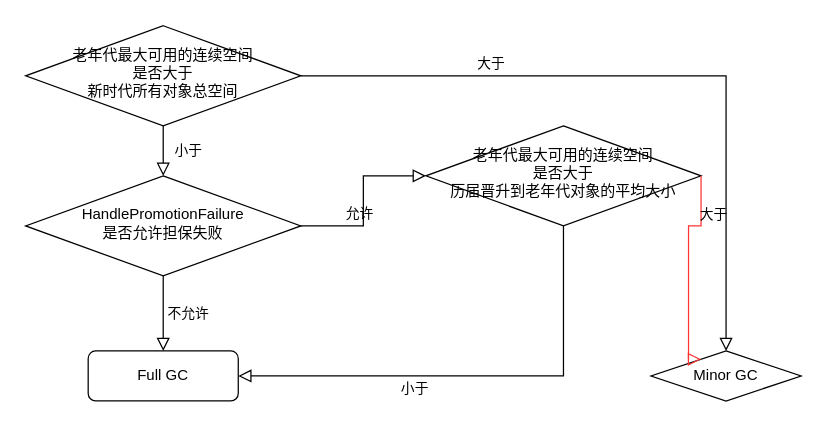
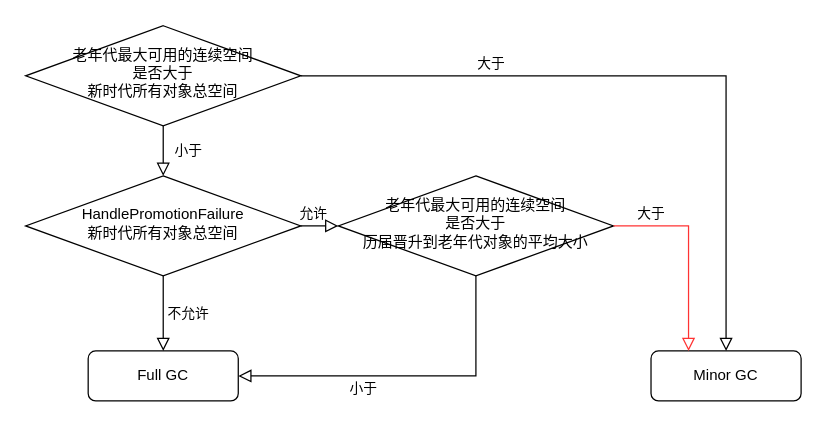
node "老年代最大可用的连续空间 是否大于 历届晋升到老年代对象的平均大小": moved (563, 176) -> (476, 226)
node "HandlePromotionFailure 是否允许担保失败": label "HandlePromotionFailure 是否允许担保失败" -> "HandlePromotionFailure 新时代所有对象总空间"
node "Minor GC": shape diamond -> rounded rectangle
